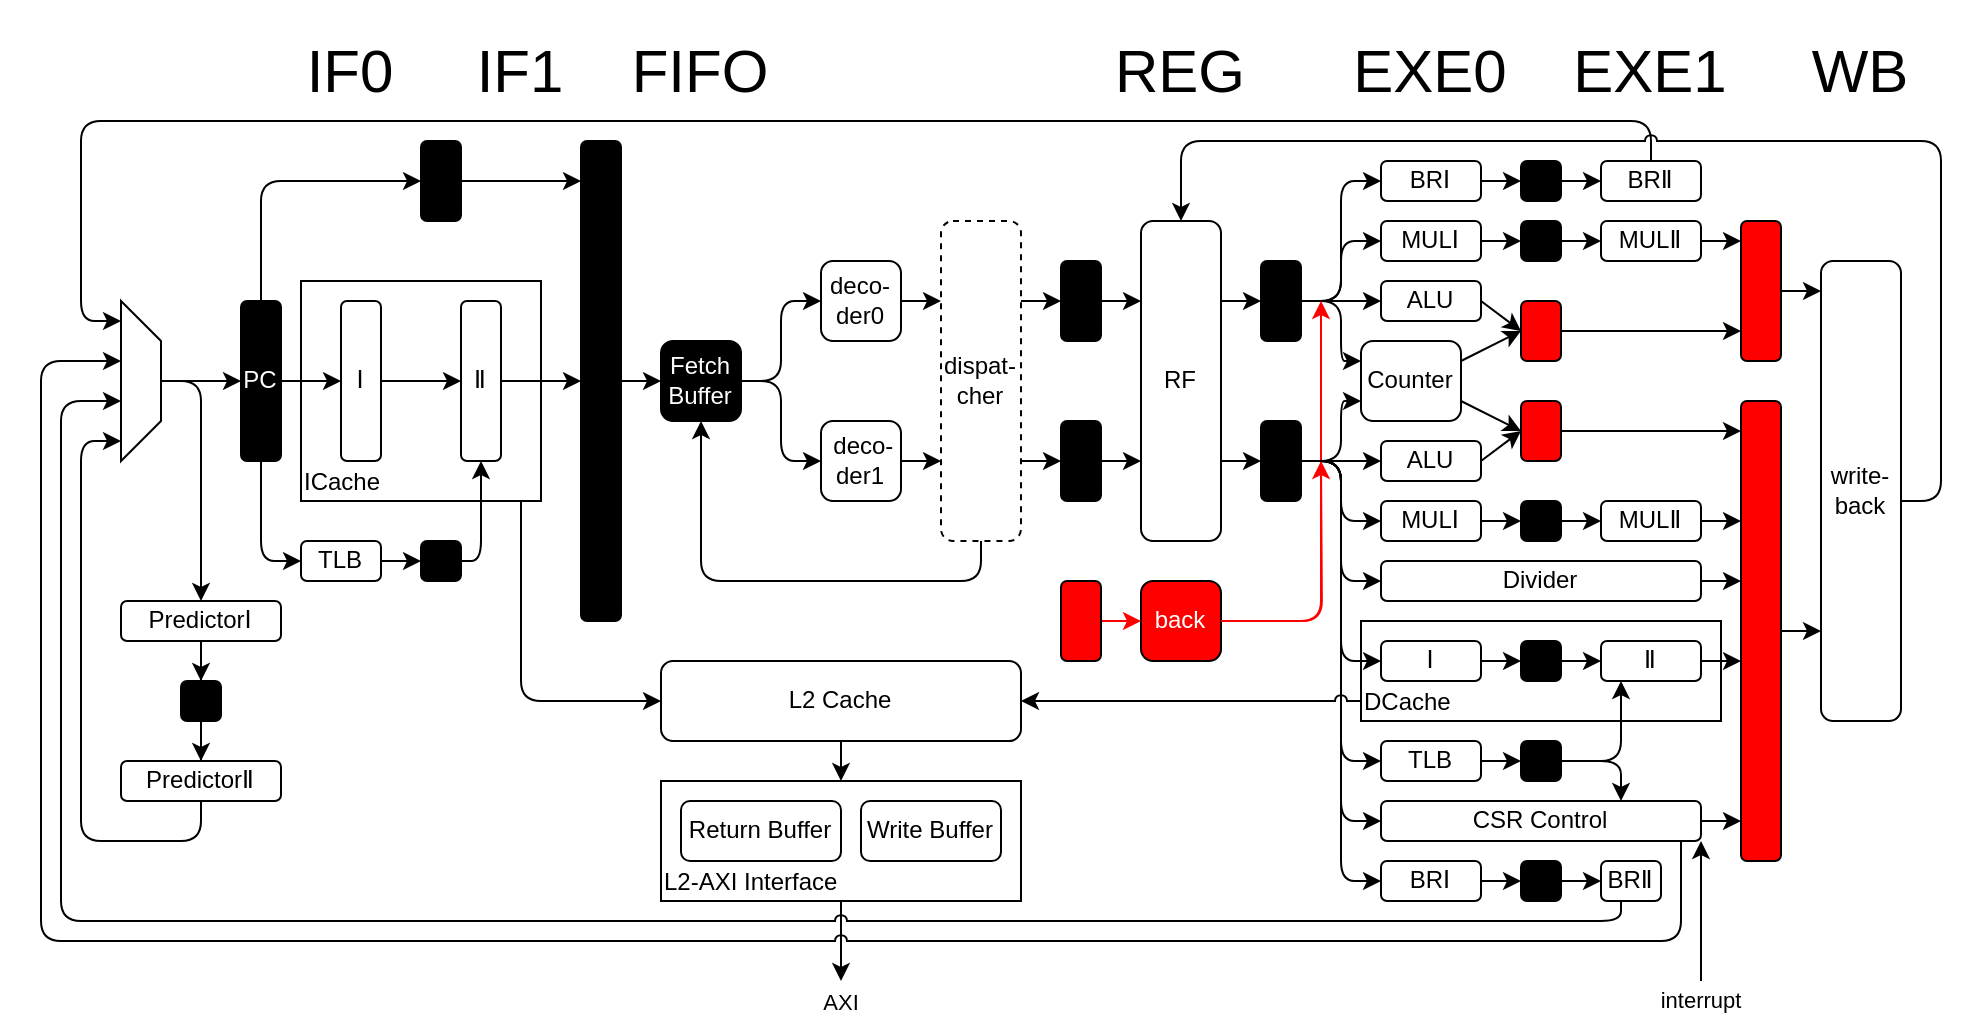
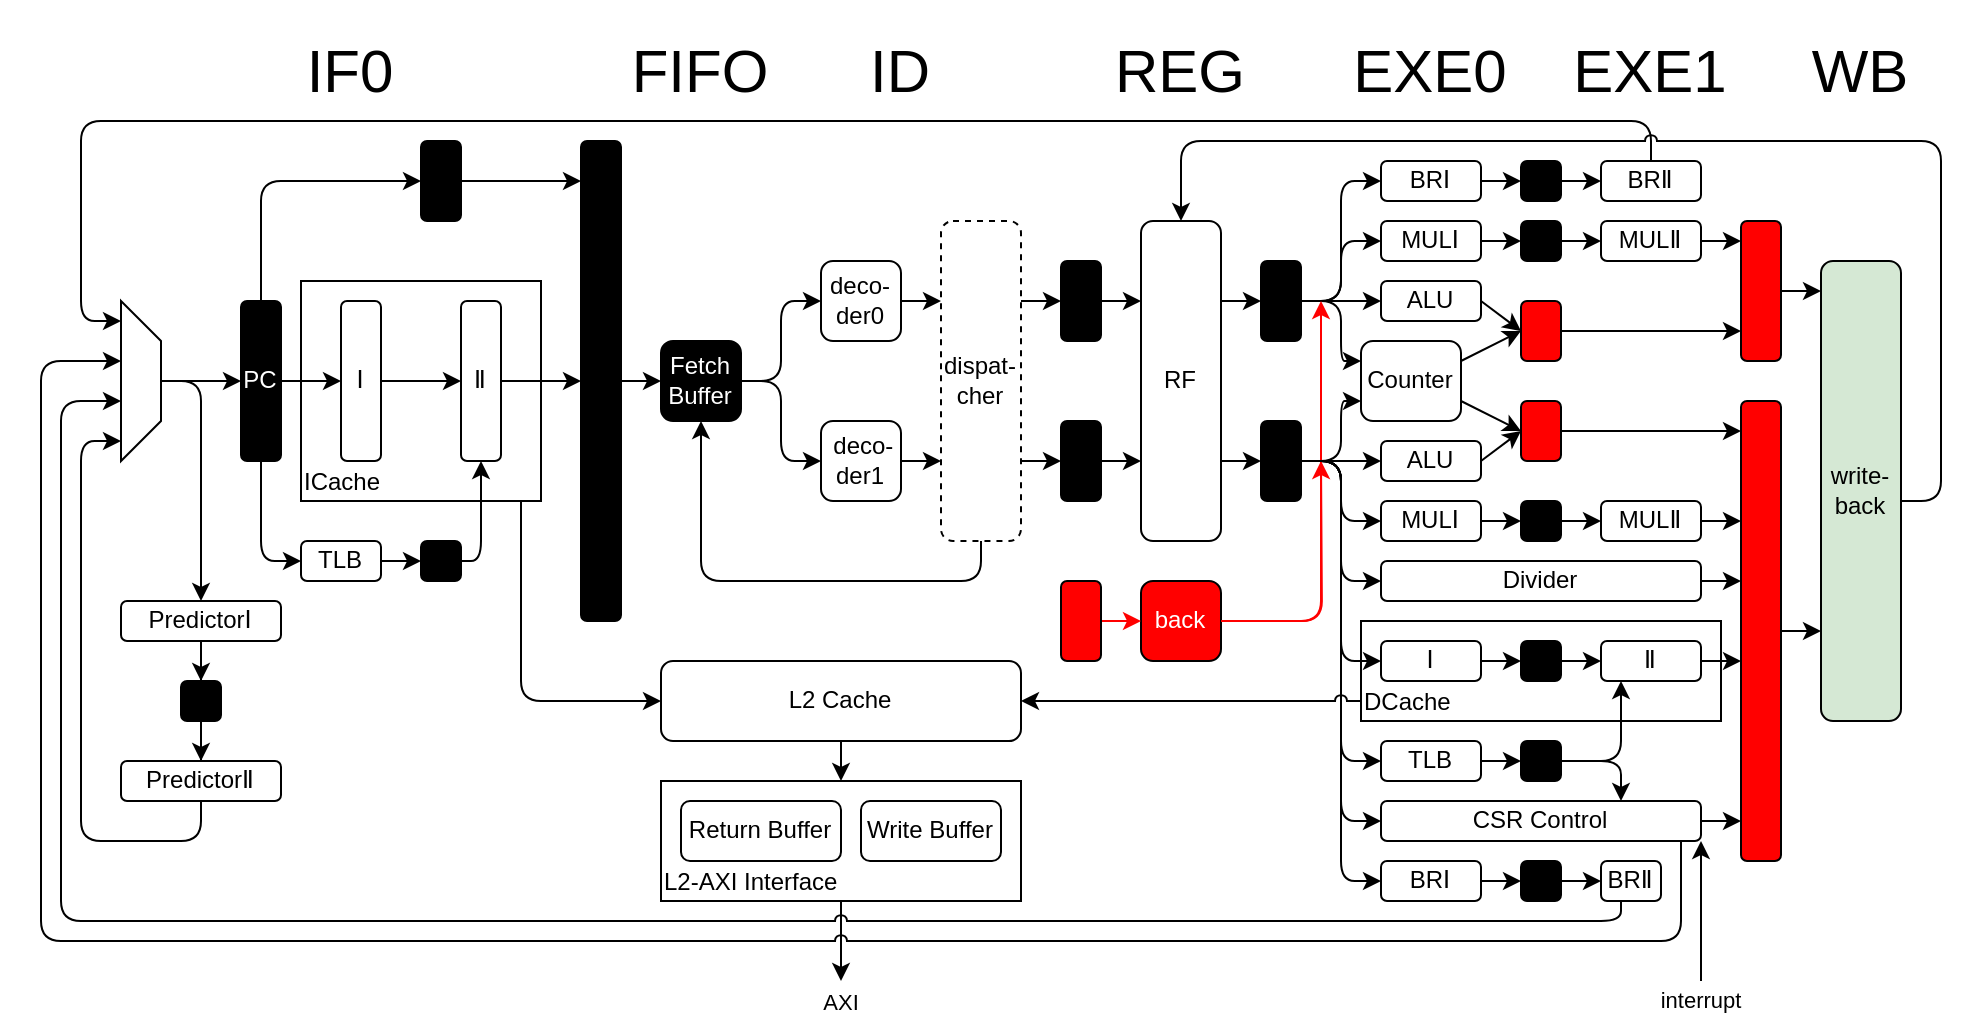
node "IF1": removed
node "ID": added
node "write- back": fillcolor #ffffff -> #d5e8d4
